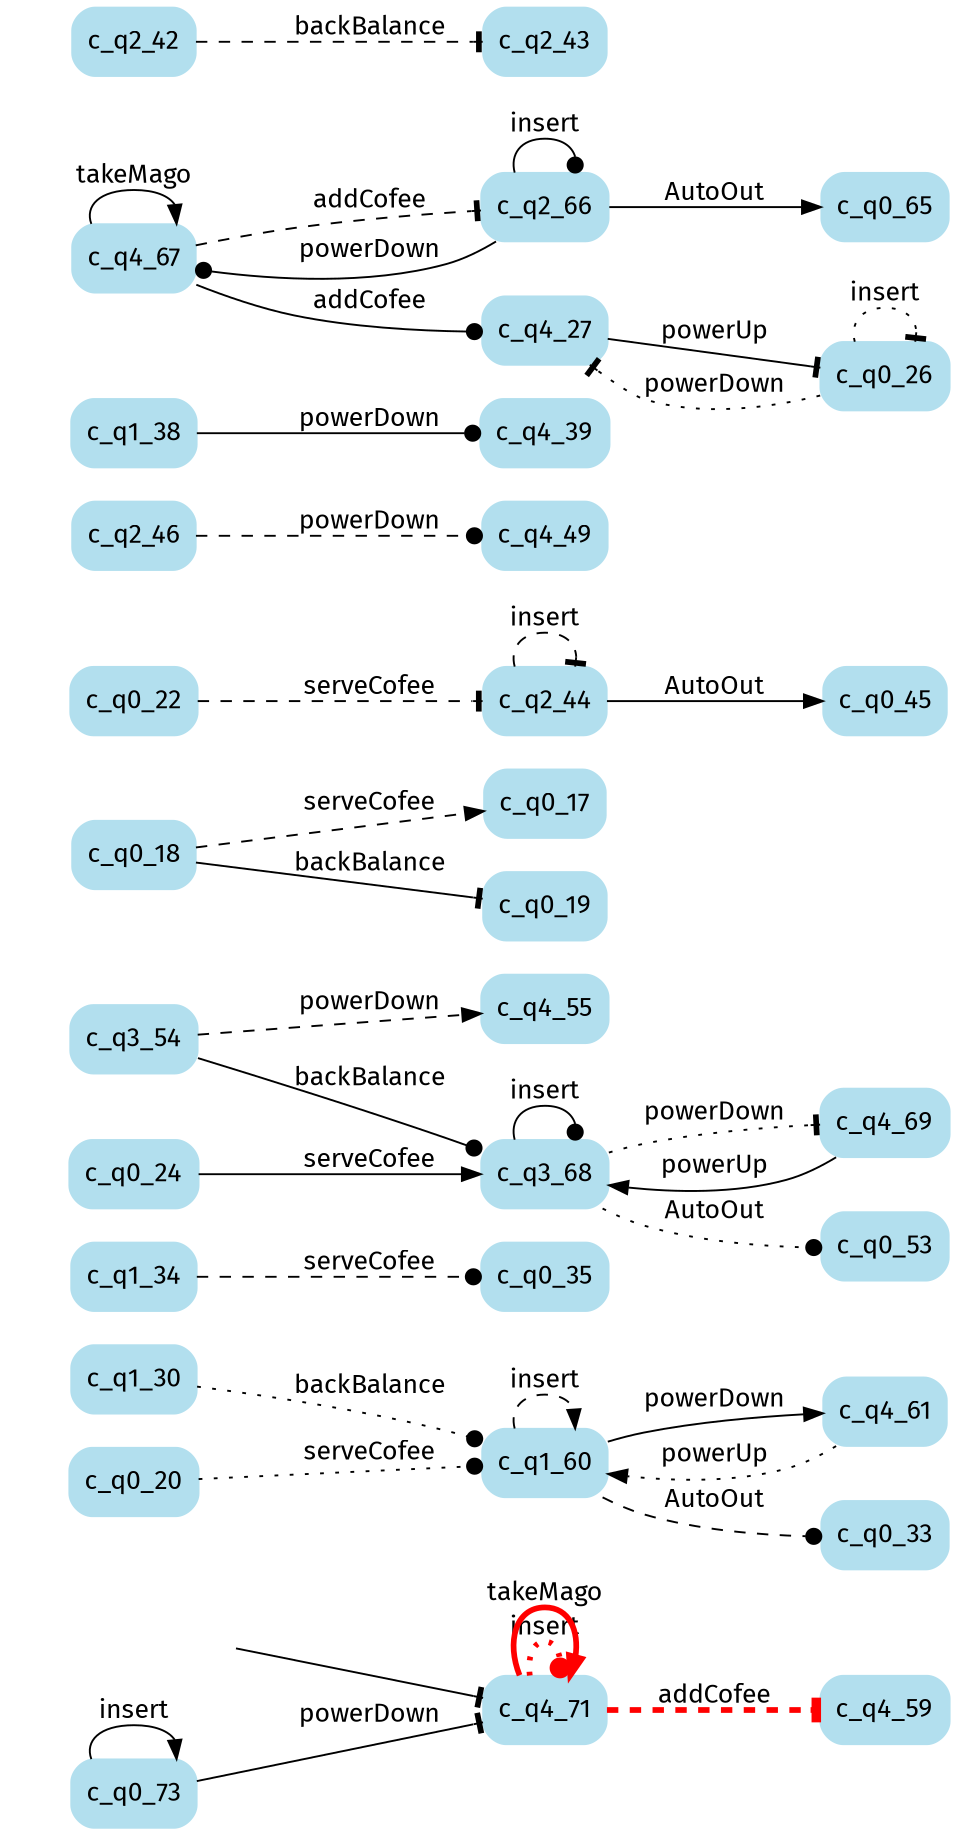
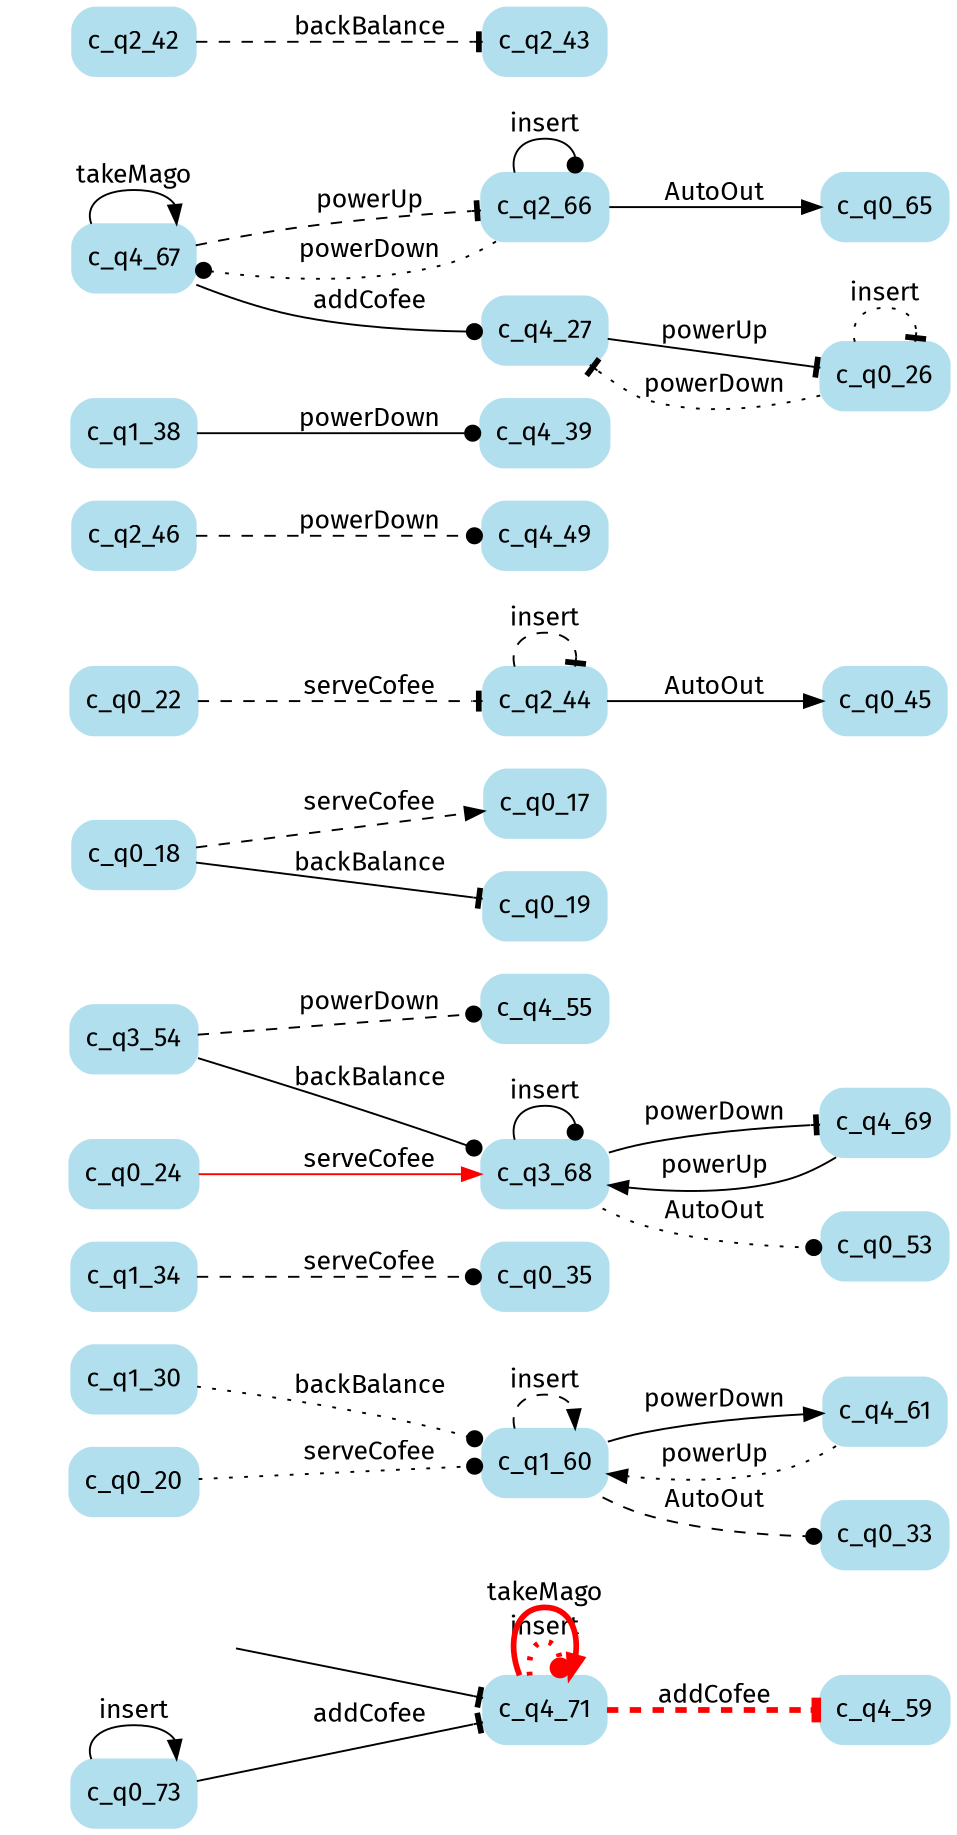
edge "c_q4_67" -> "c_q2_66": label "addCofee" -> "powerUp"
edge "c_q2_66" -> "c_q4_67": style solid -> dotted
edge "c_q3_54" -> "c_q4_55": arrowhead normal -> dot
edge "c_q3_68" -> "c_q4_69": style dotted -> solid
edge "c_q0_24" -> "c_q3_68": color black -> red
edge "c_q0_73" -> "c_q4_71": label "powerDown" -> "addCofee"
